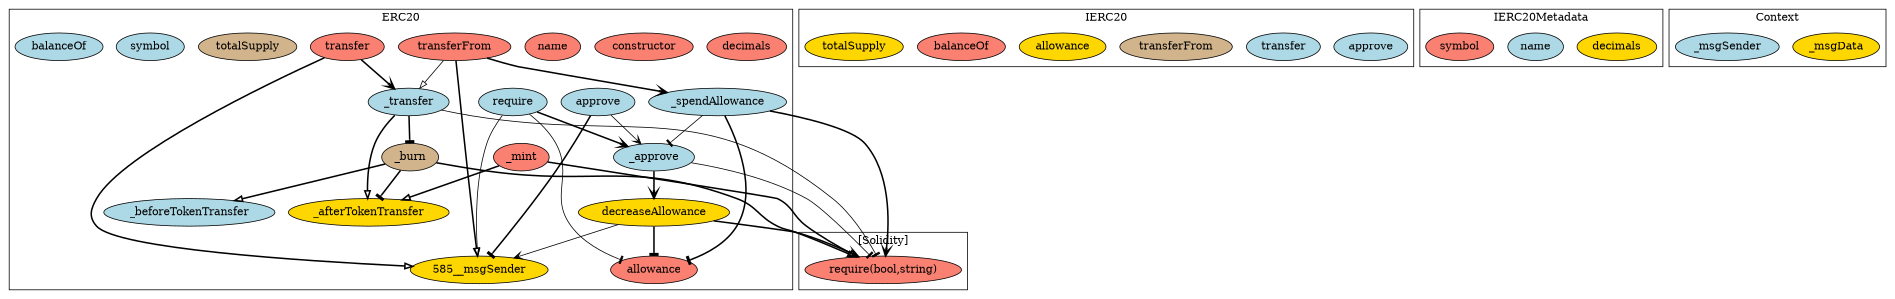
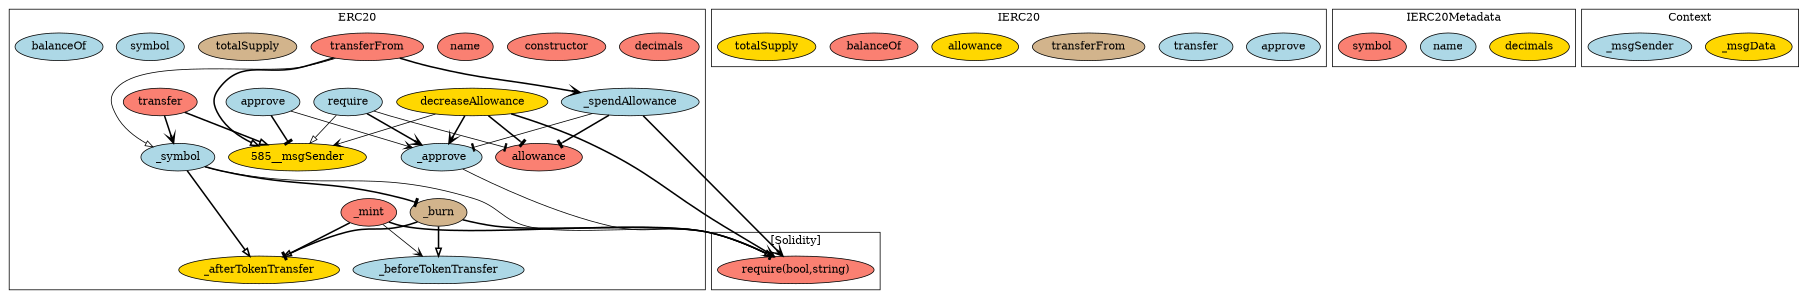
node "_transfer": label "_transfer" -> "_symbol"
edge "_approve" -> "decreaseAllowance": reversed
edge "_mint" -> "_beforeTokenTransfer": added
